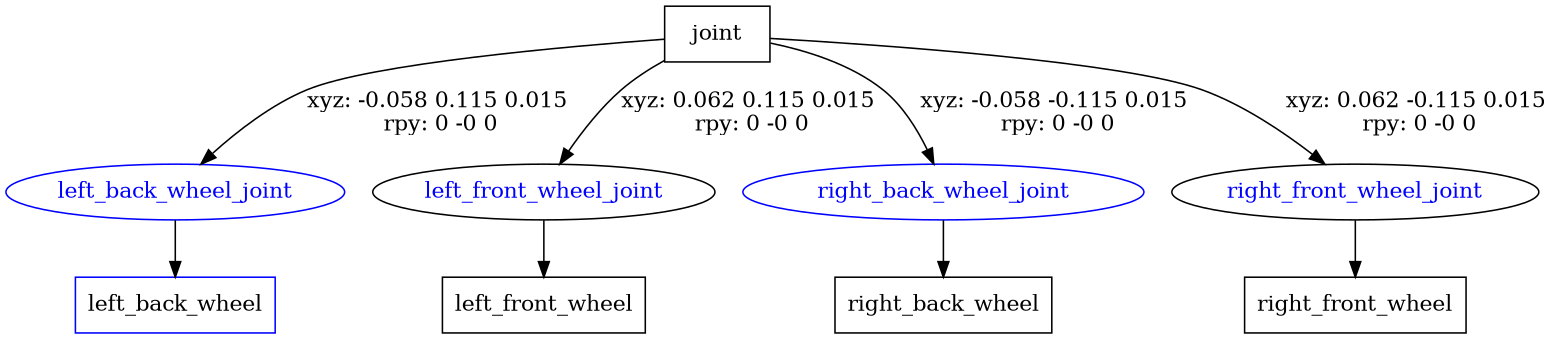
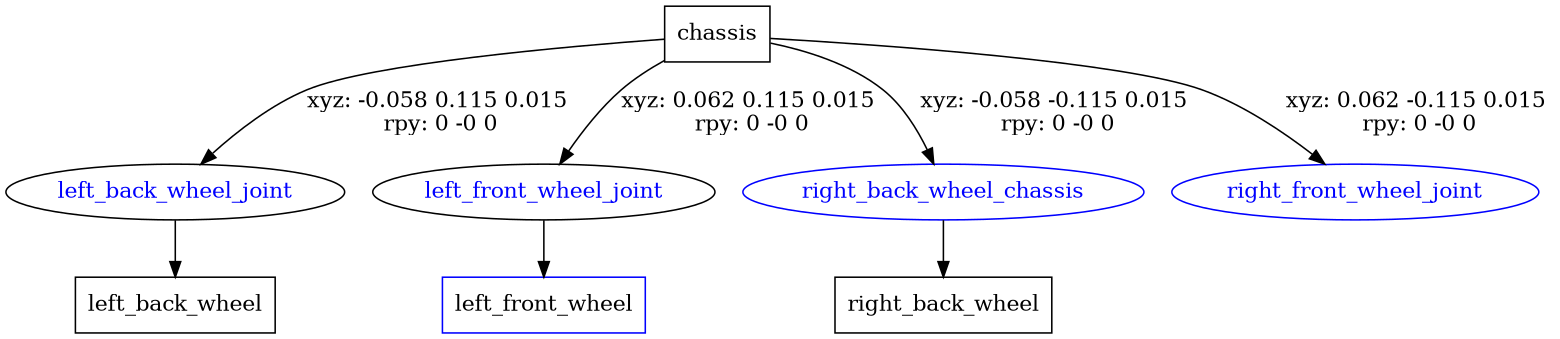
node "joint": label "joint" -> "chassis"
node "left_back_wheel_joint": color blue -> black
node "right_back_wheel_joint": label "right_back_wheel_joint" -> "right_back_wheel_chassis"
node "right_front_wheel_joint": color black -> blue
node "left_back_wheel": color blue -> black
node "left_front_wheel": color black -> blue
node "right_front_wheel": removed
